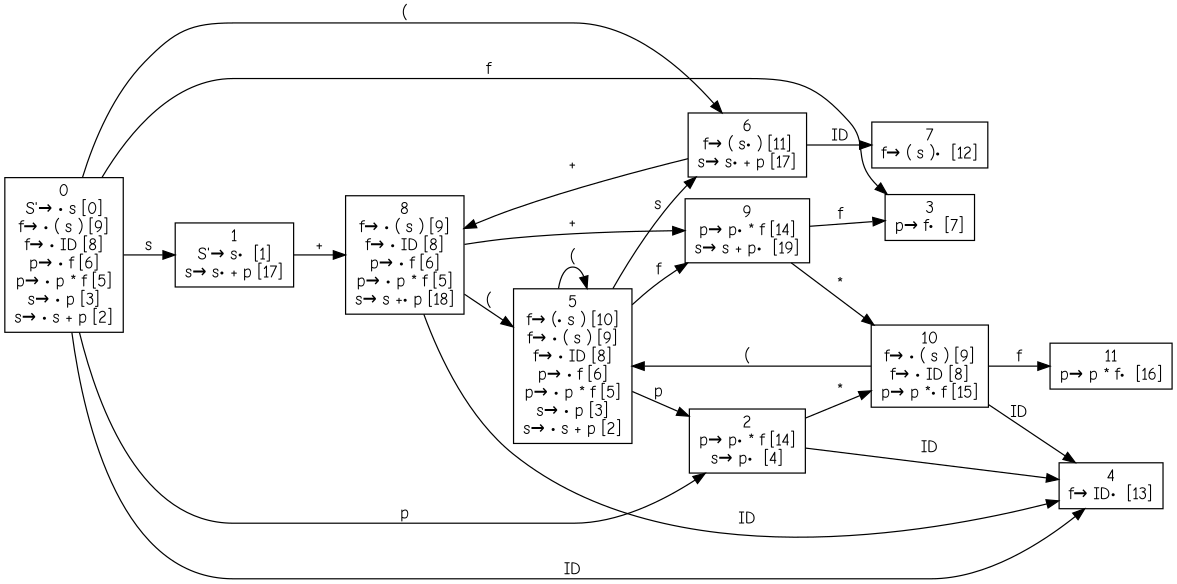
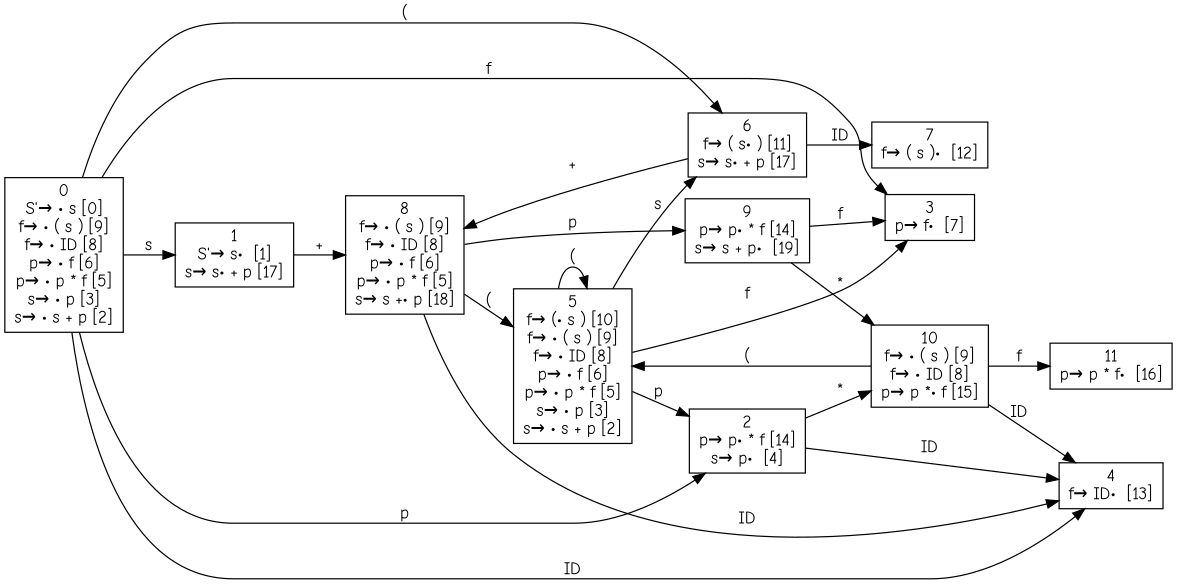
edge "8" -> "9": label "+" -> "p"
edge "5" -> "9": now "5" -> "3"
